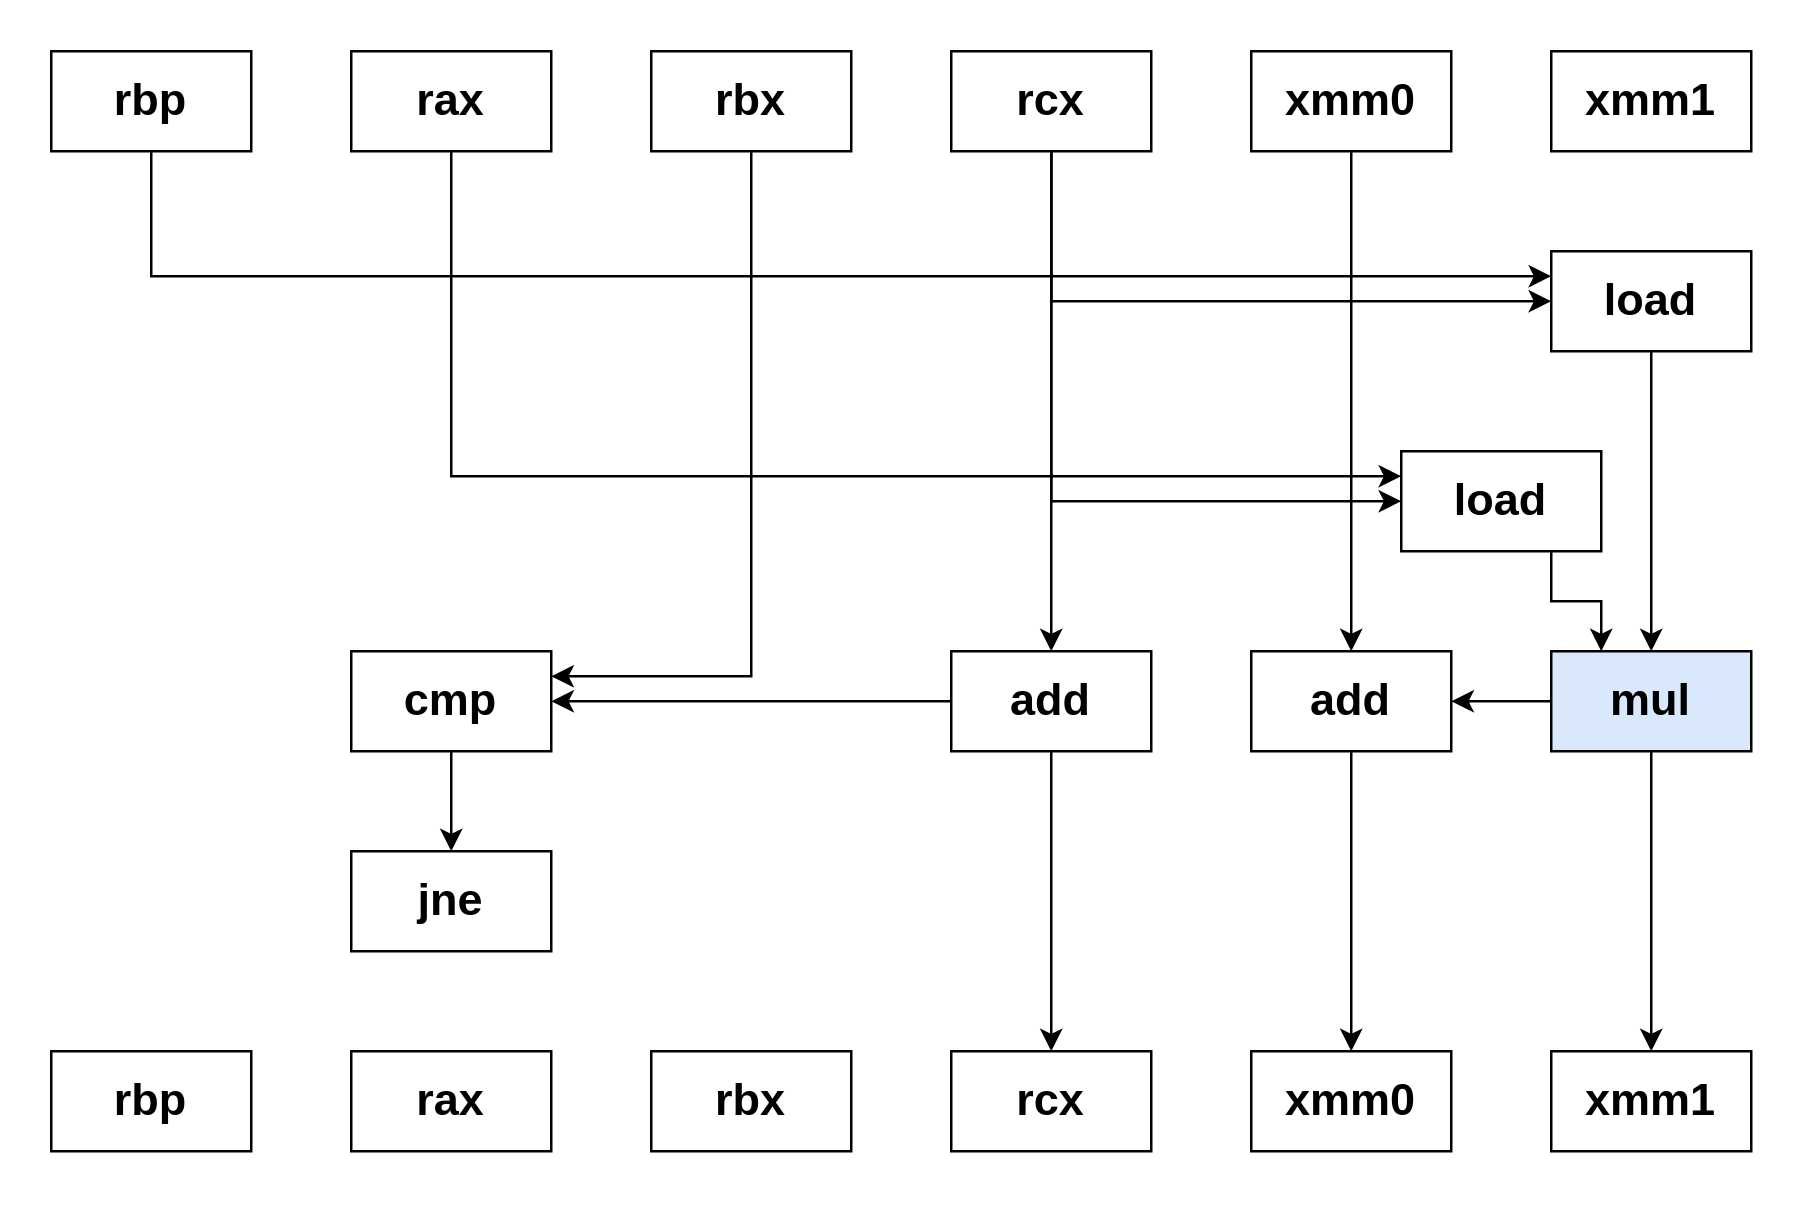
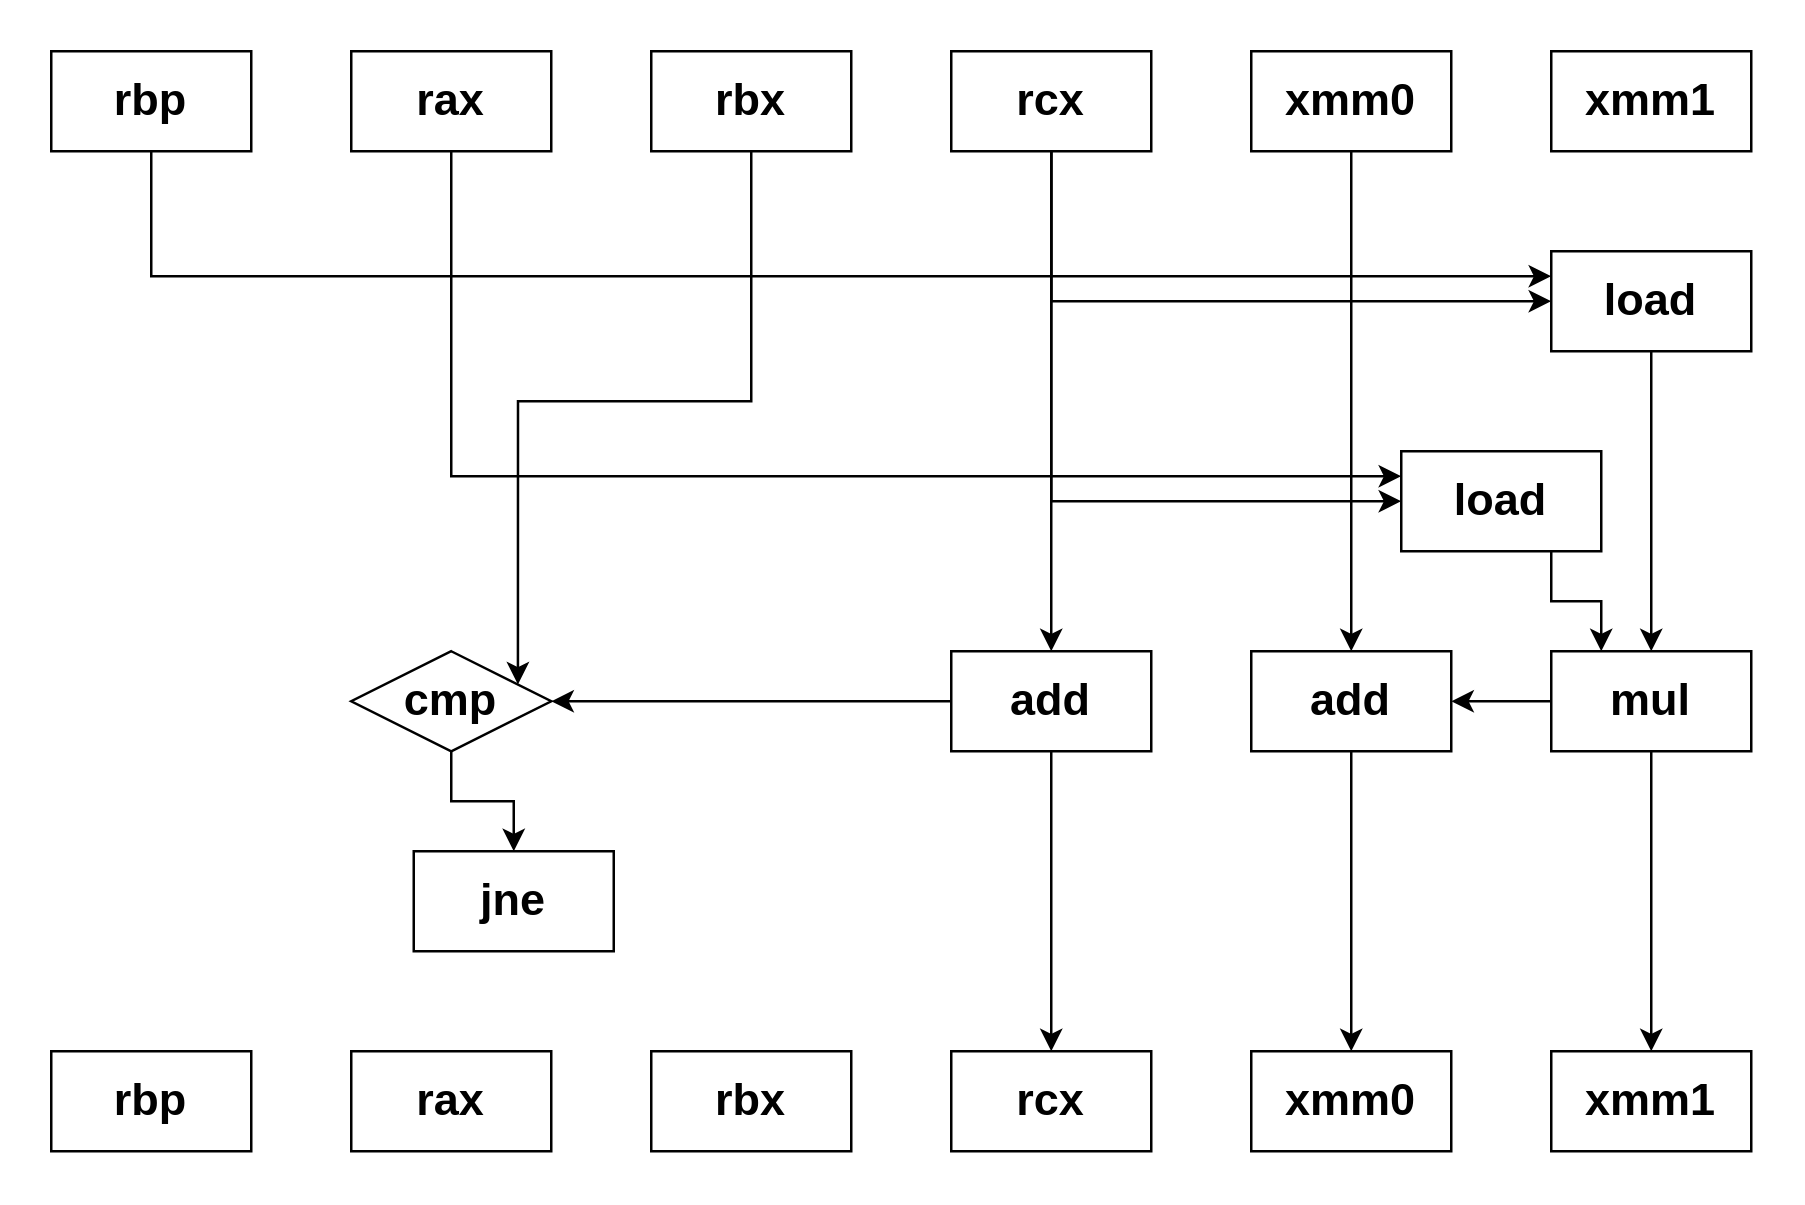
node "cmp": shape rectangle -> diamond
node "mul": fillcolor #dae8fc -> #ffffff
node "jne": moved (451, 901) -> (514, 901)
